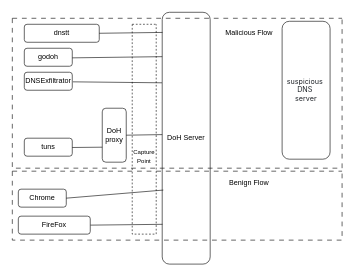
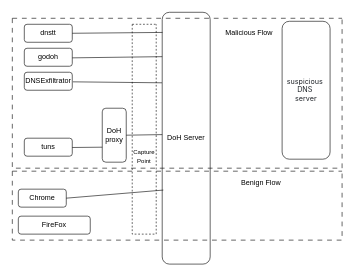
node "dnstt": size 75x18 -> 48x18
node "Benign Flow": moved (249, 183) -> (261, 183)
edge "DoH Server" -- "FireFox": removed
